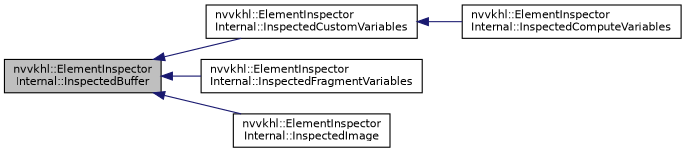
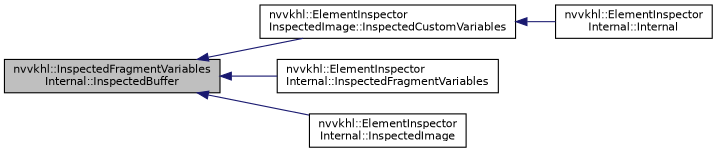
node "nvvkhl::ElementInspector Internal::InspectedCustomVariables": label "nvvkhl::ElementInspector Internal::InspectedCustomVariables" -> "nvvkhl::ElementInspector InspectedImage::InspectedCustomVariables"
node "nvvkhl::ElementInspector Internal::InspectedComputeVariables": label "nvvkhl::ElementInspector Internal::InspectedComputeVariables" -> "nvvkhl::ElementInspector Internal::Internal"
node "nvvkhl::ElementInspector Internal::InspectedBuffer": label "nvvkhl::ElementInspector Internal::InspectedBuffer" -> "nvvkhl::InspectedFragmentVariables Internal::InspectedBuffer"
